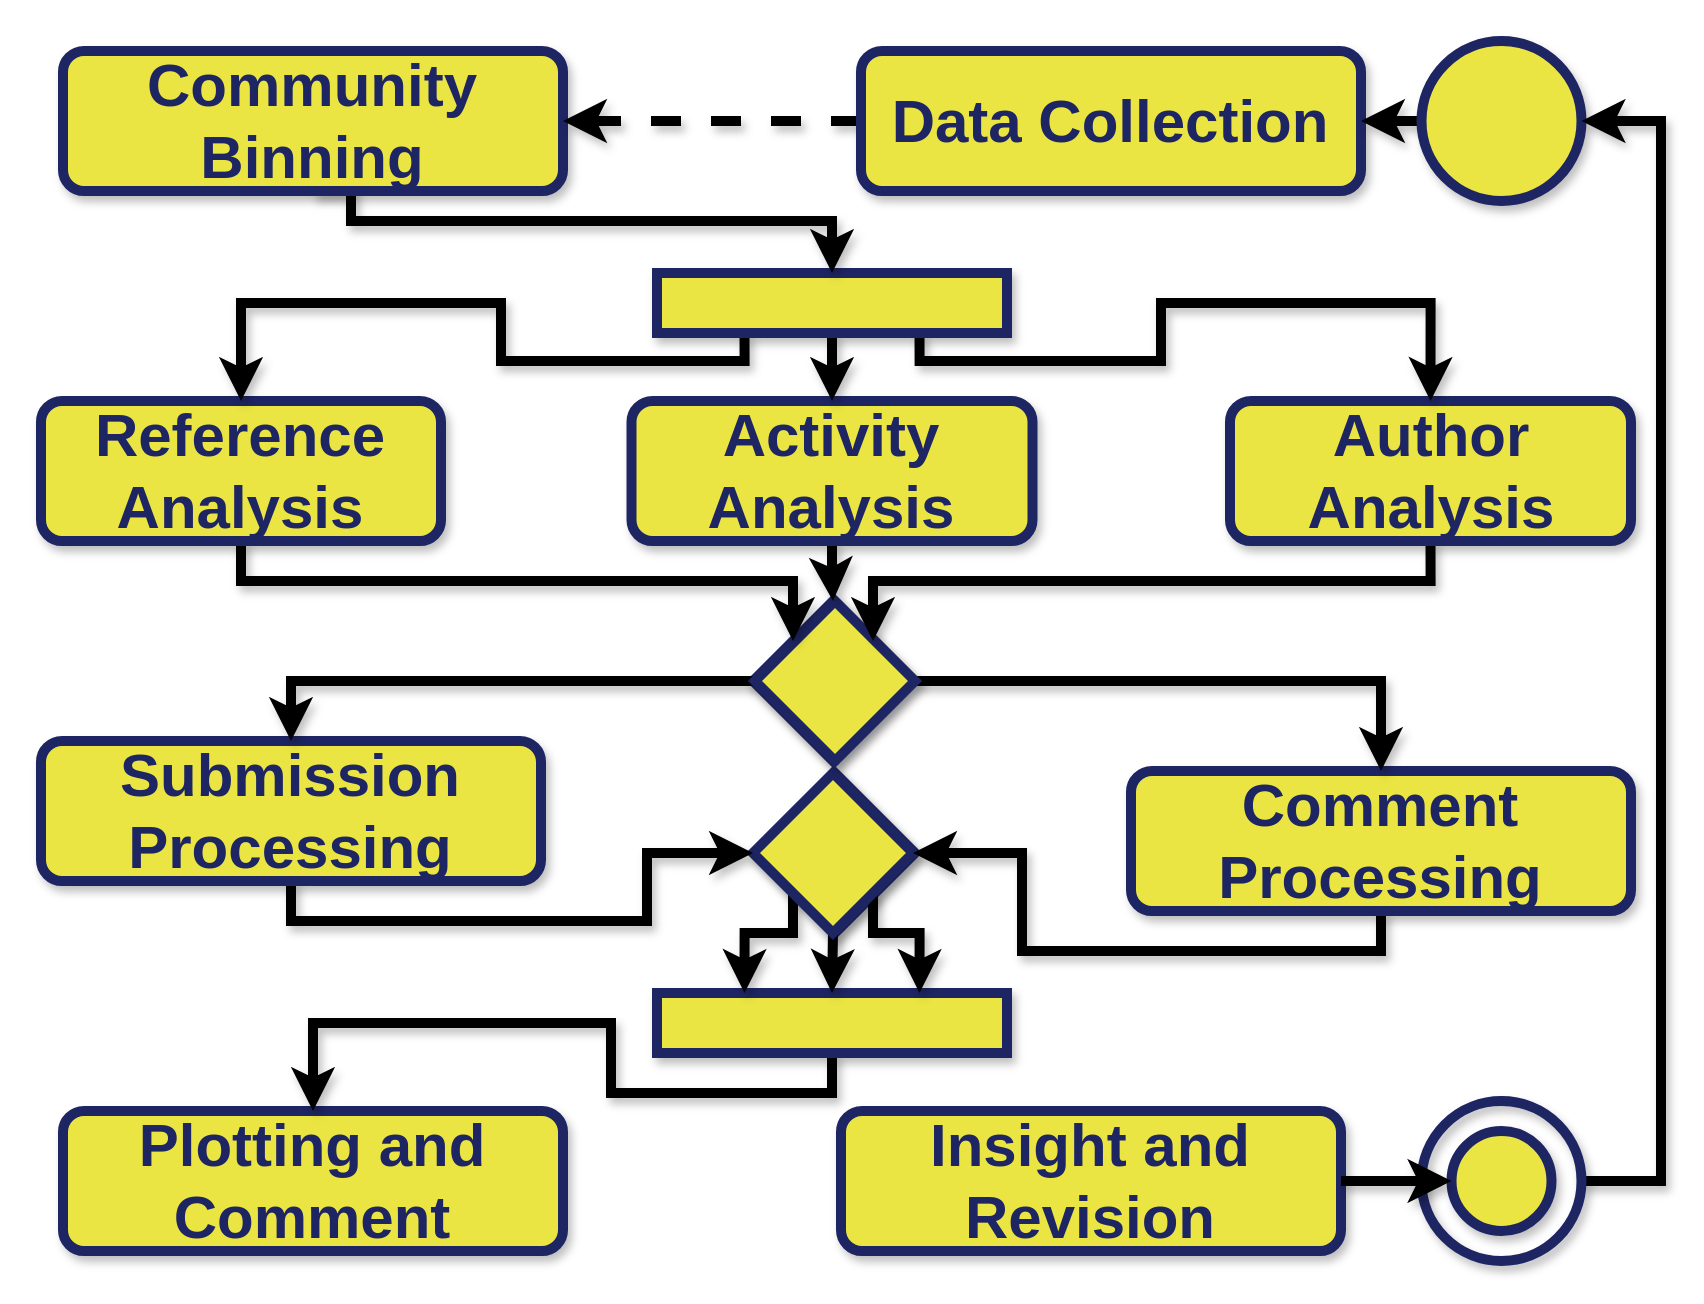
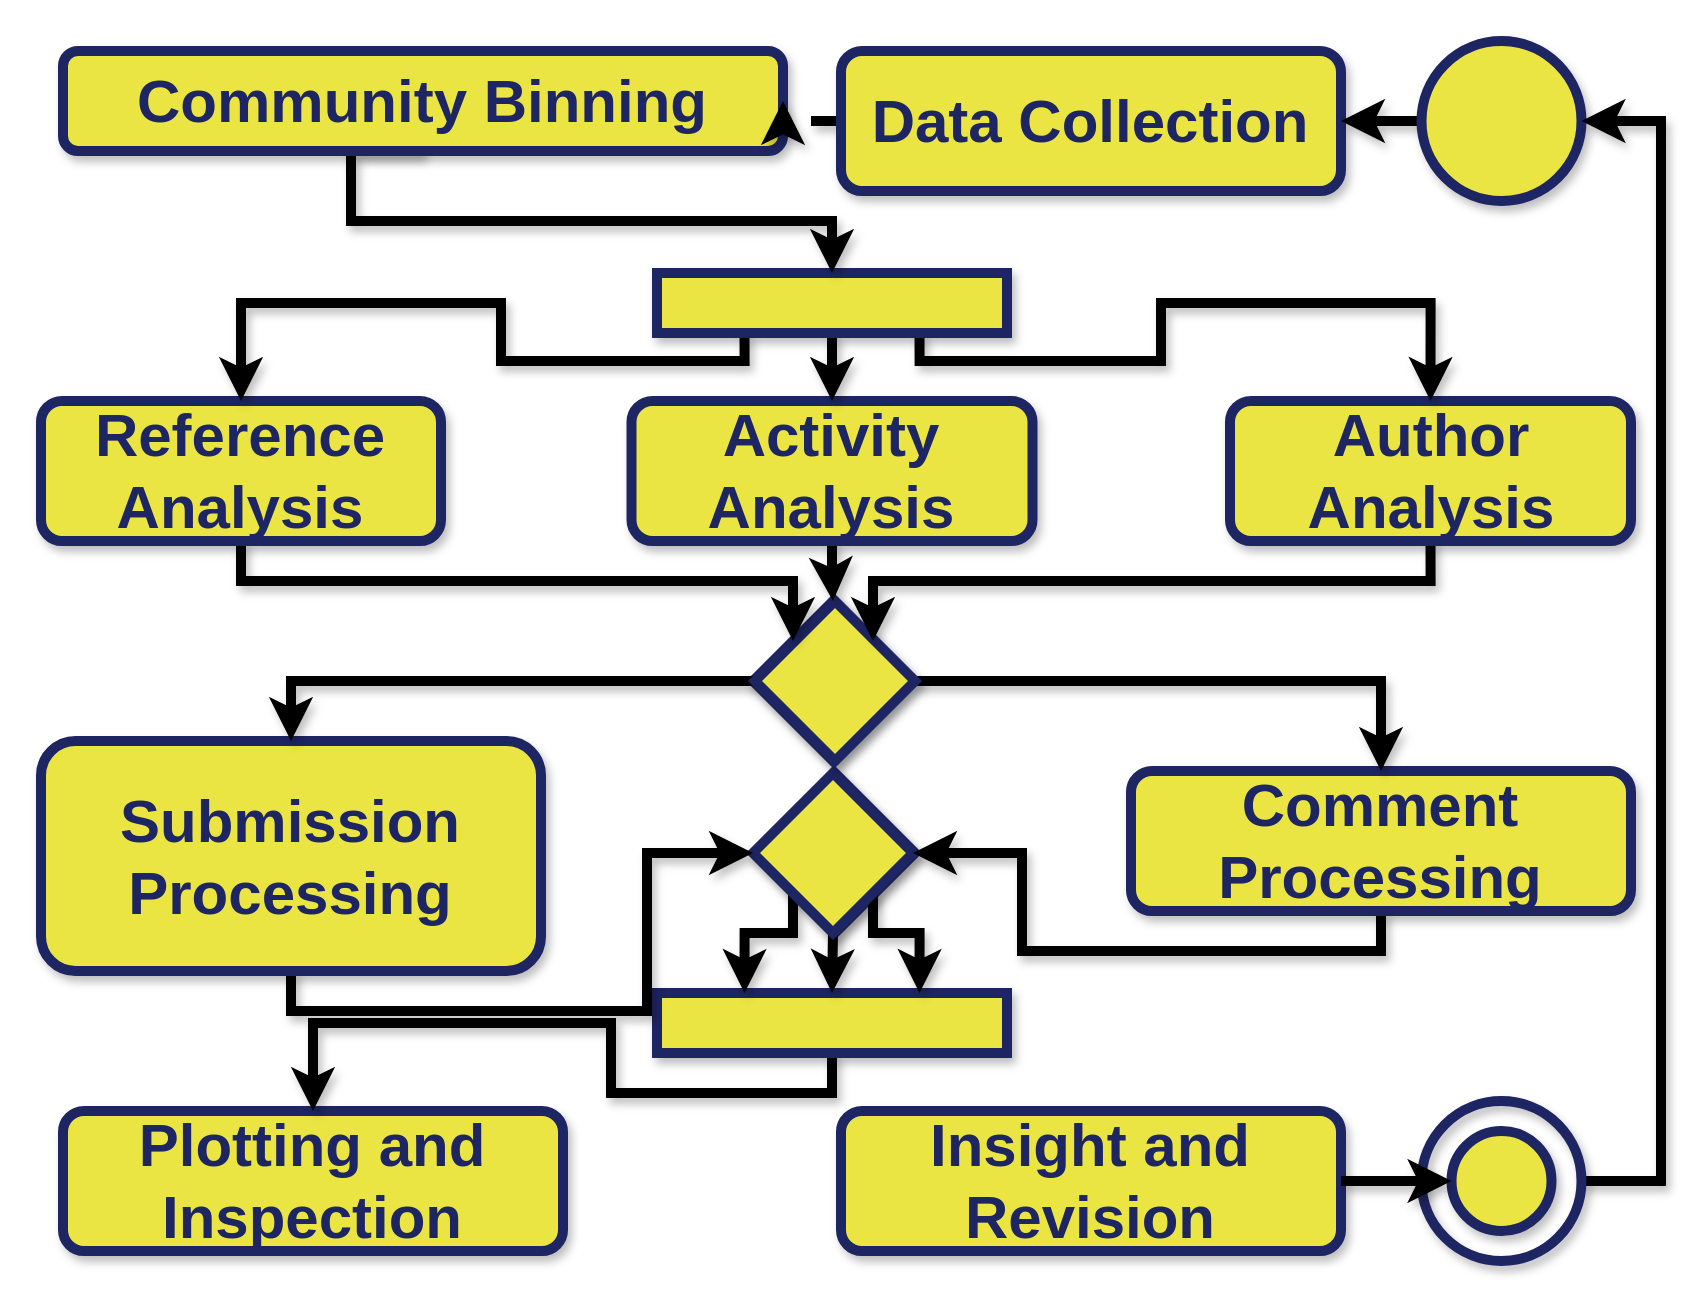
node "Community Binning": size 500x140 -> 720x100
node "Data Collection": moved (1111, 121) -> (1091, 121)
node "Submission Processing": size 500x140 -> 500x230
node "Plotting and Comment": label "Plotting and Comment" -> "Plotting and Inspection"
